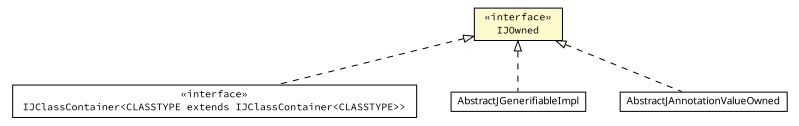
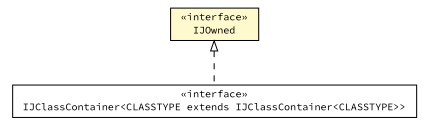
node "AbstractJGenerifiableImpl": removed
node "AbstractJAnnotationValueOwned": removed
